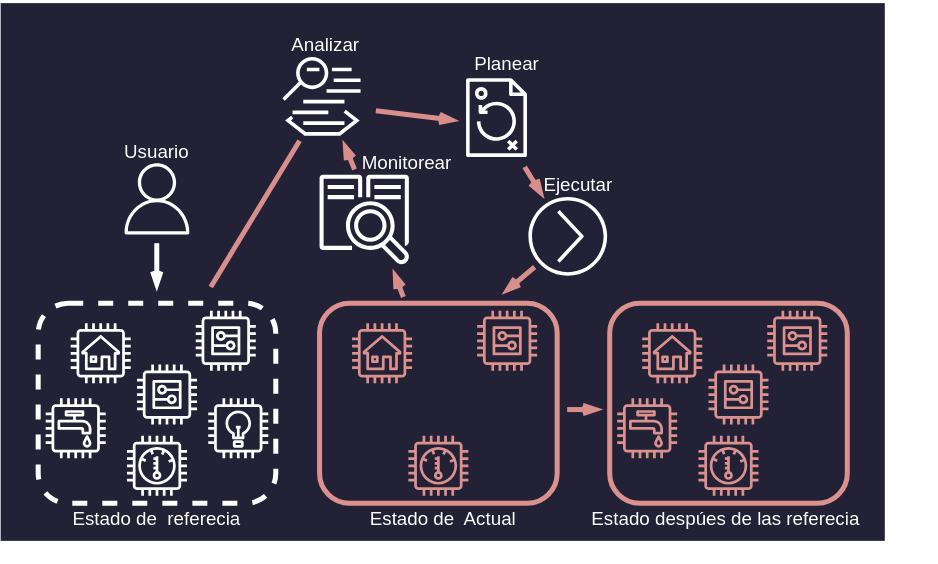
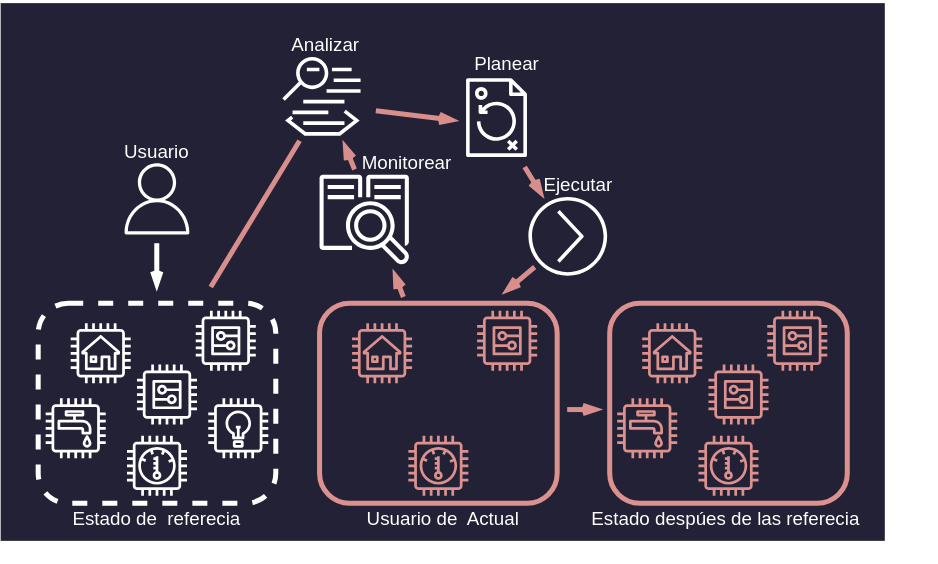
node "Estado de Actual": label "Estado de Actual" -> "Usuario de Actual"
